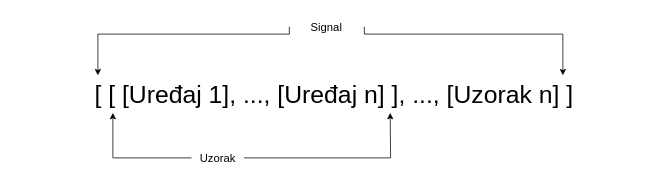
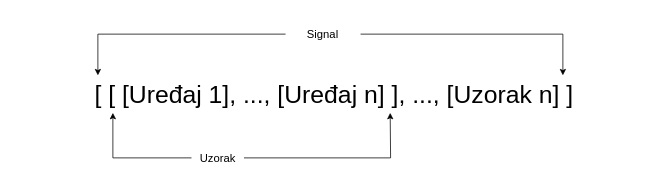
node "Signal": moved (327, 27) -> (323, 34)
